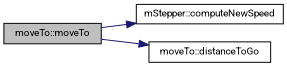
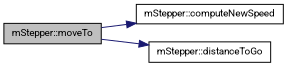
node "moveTo::moveTo": label "moveTo::moveTo" -> "mStepper::moveTo"
node "moveTo::distanceToGo": label "moveTo::distanceToGo" -> "mStepper::distanceToGo"
